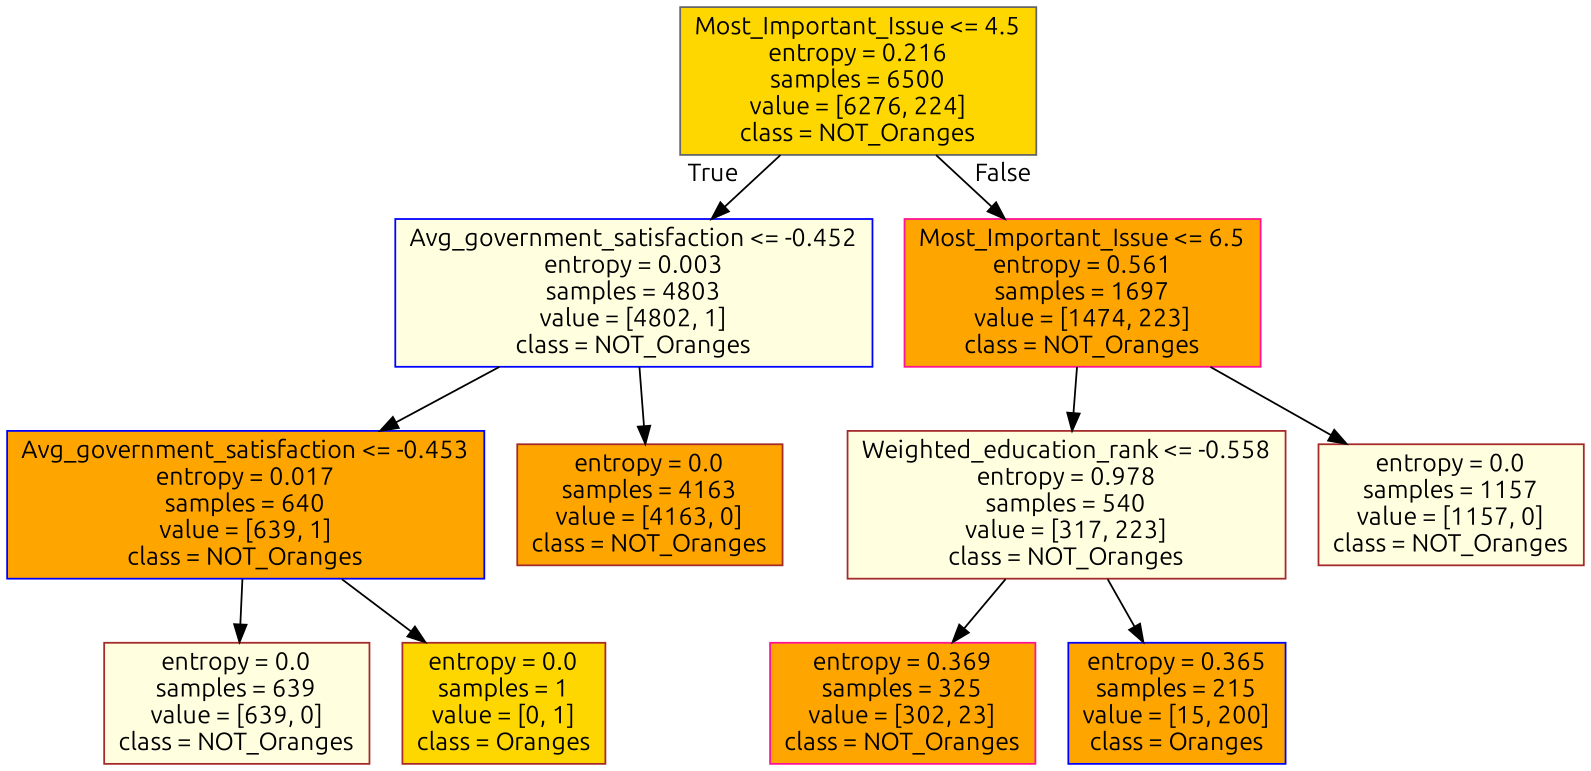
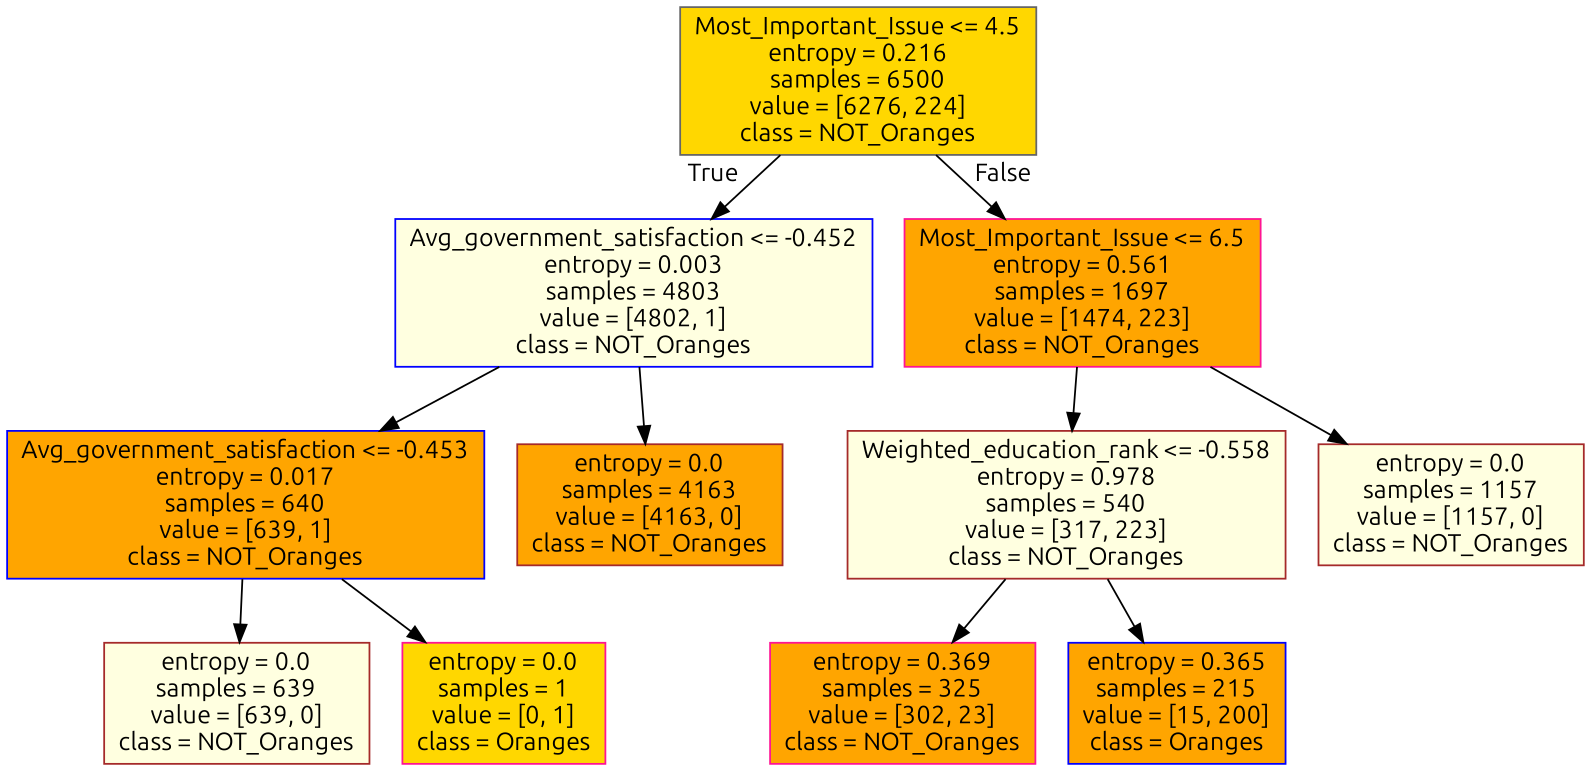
node "entropy = 0.0 samples = 1 value = [0, 1] class = Oranges": color brown -> deeppink
